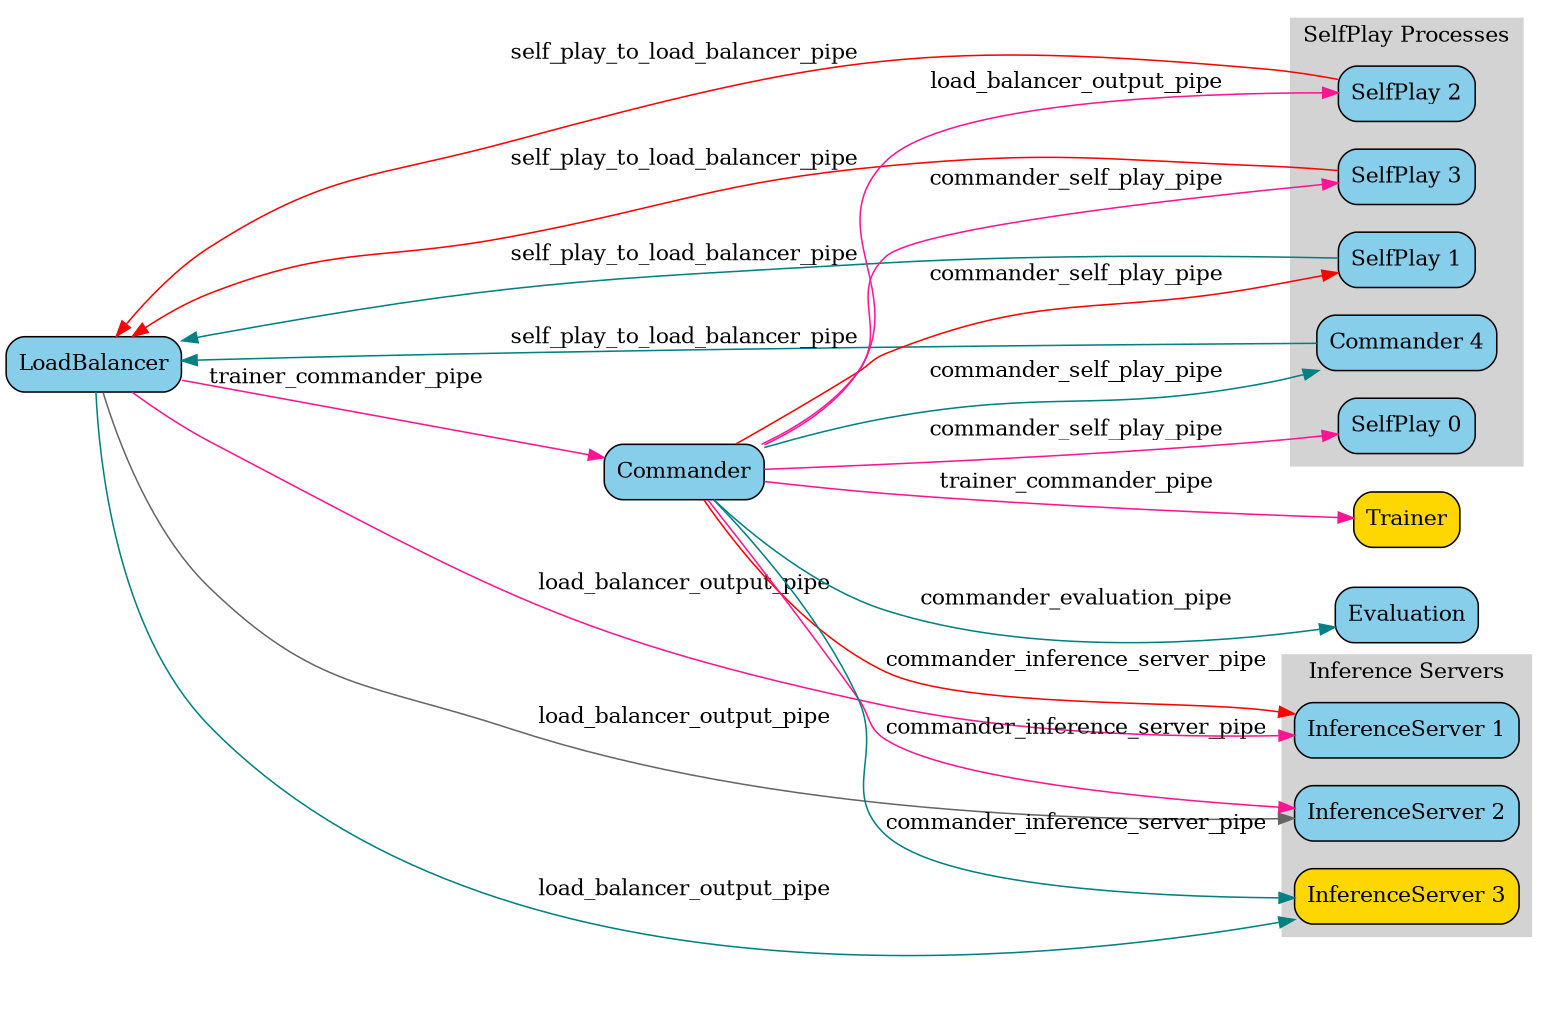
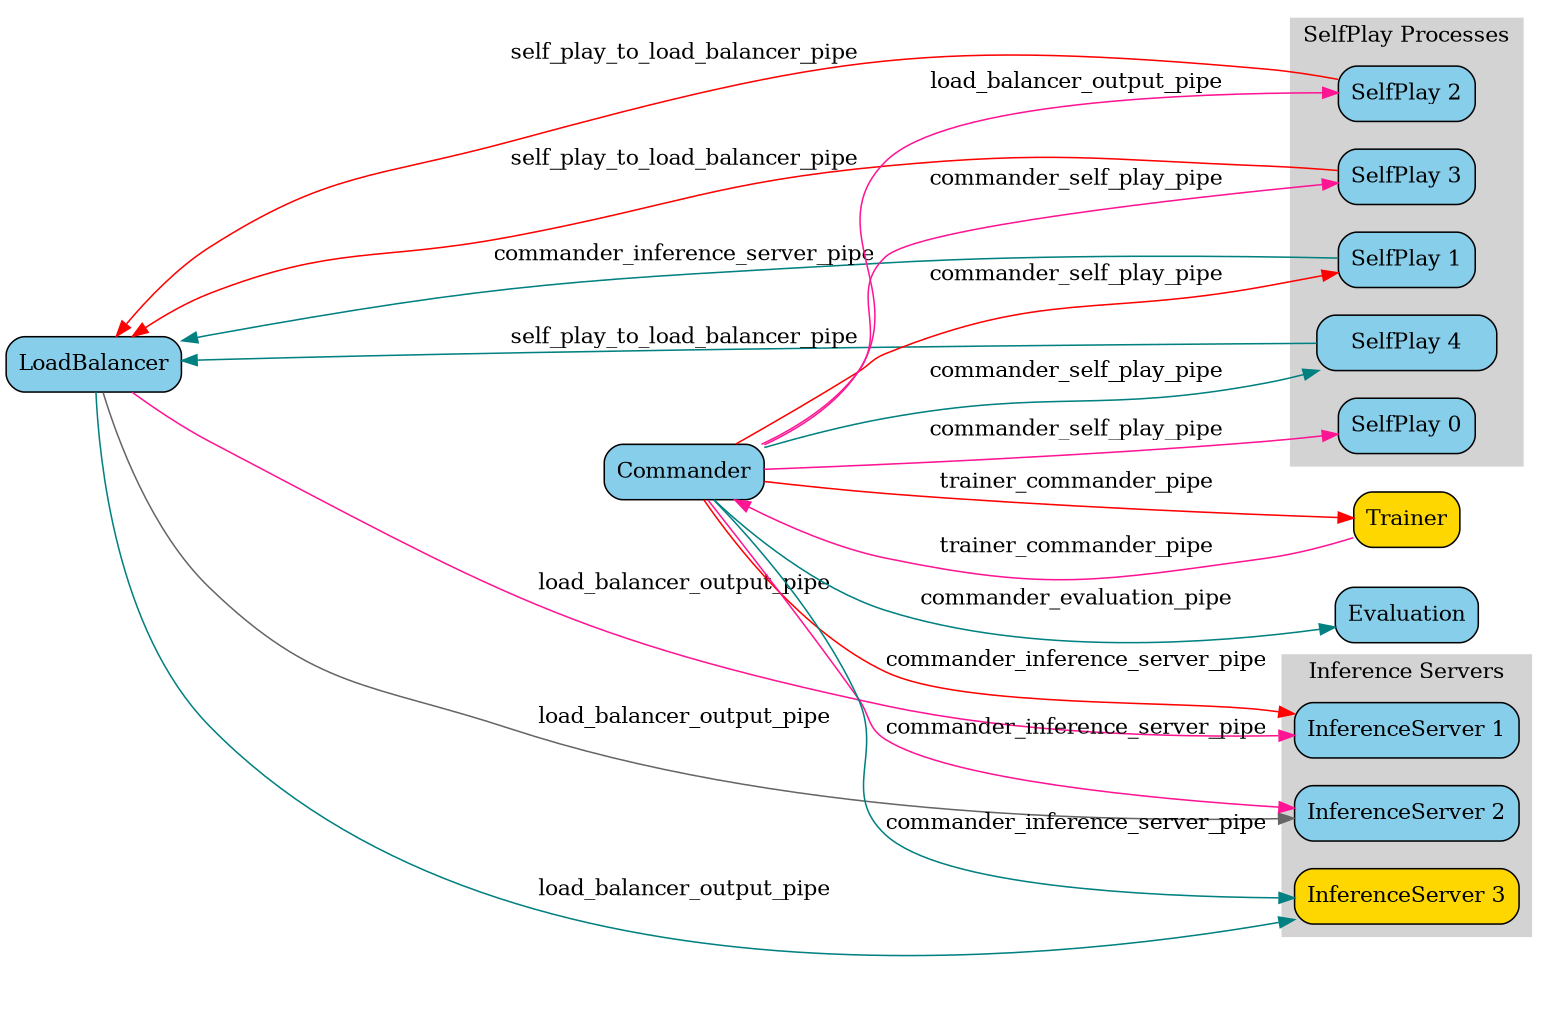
edge "SelfPlay 1" -> "LoadBalancer": label "self_play_to_load_balancer_pipe" -> "commander_inference_server_pipe"
node "Commander 4": label "Commander 4" -> "SelfPlay 4"
edge "LoadBalancer" -> "Commander": now "Trainer" -> "Commander"
edge "Commander" -> "Trainer": color deeppink -> red
